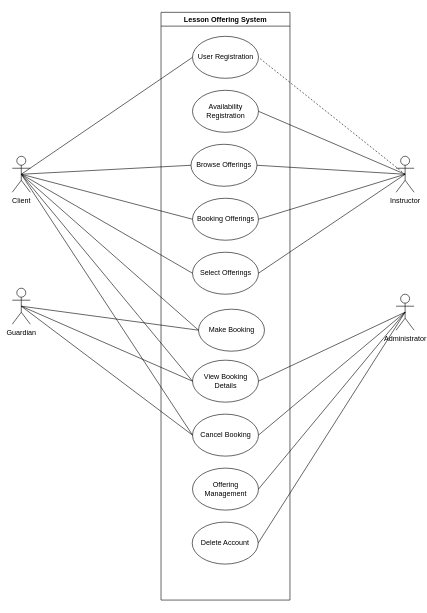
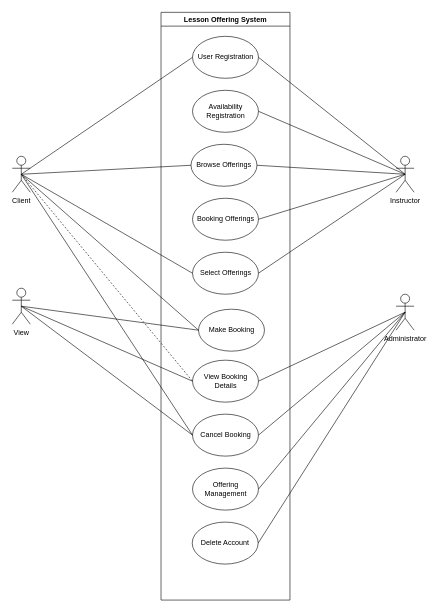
edge "User Registration" -- "Instructor": style dashed -> solid
edge "Client" -- "Booking Offerings": removed
edge "Client" -- "View Booking Details": style solid -> dashed
node "Guardian": label "Guardian" -> "View"
